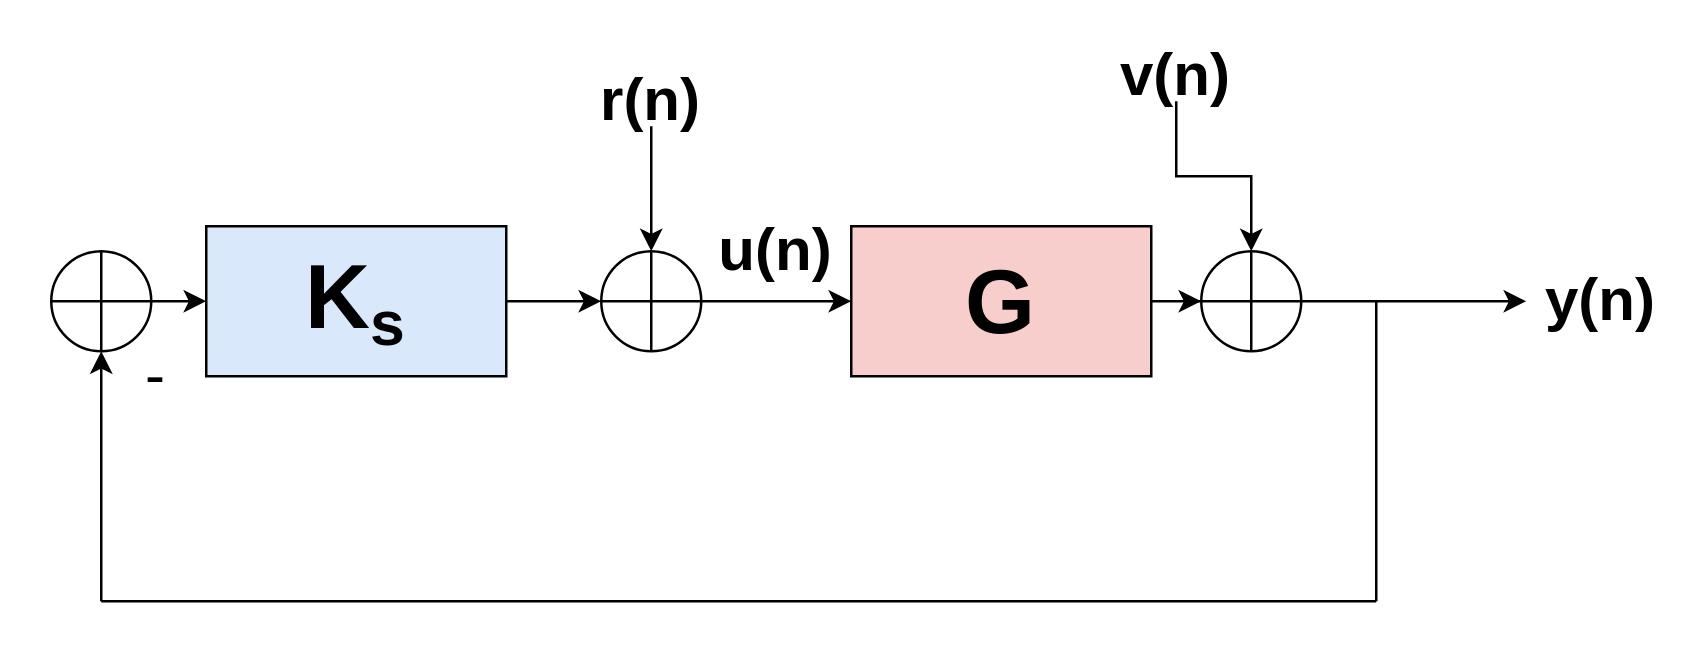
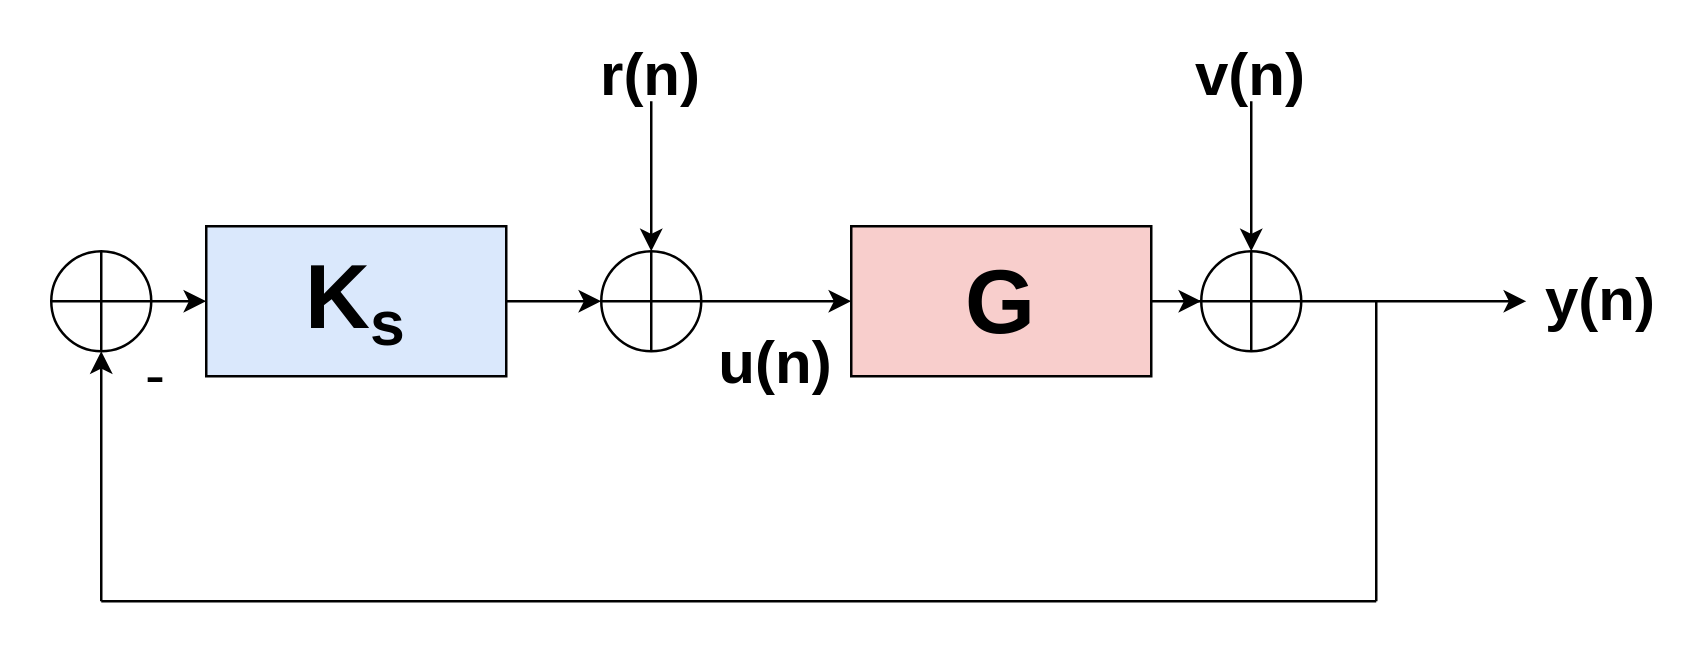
node "v(n)": moved (1176, 76) -> (1251, 76)
node "r(n)": moved (651, 101) -> (651, 76)
node "u(n)": moved (776, 251) -> (776, 364)
